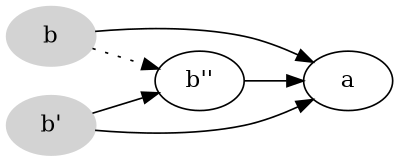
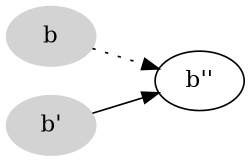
node "a": removed
